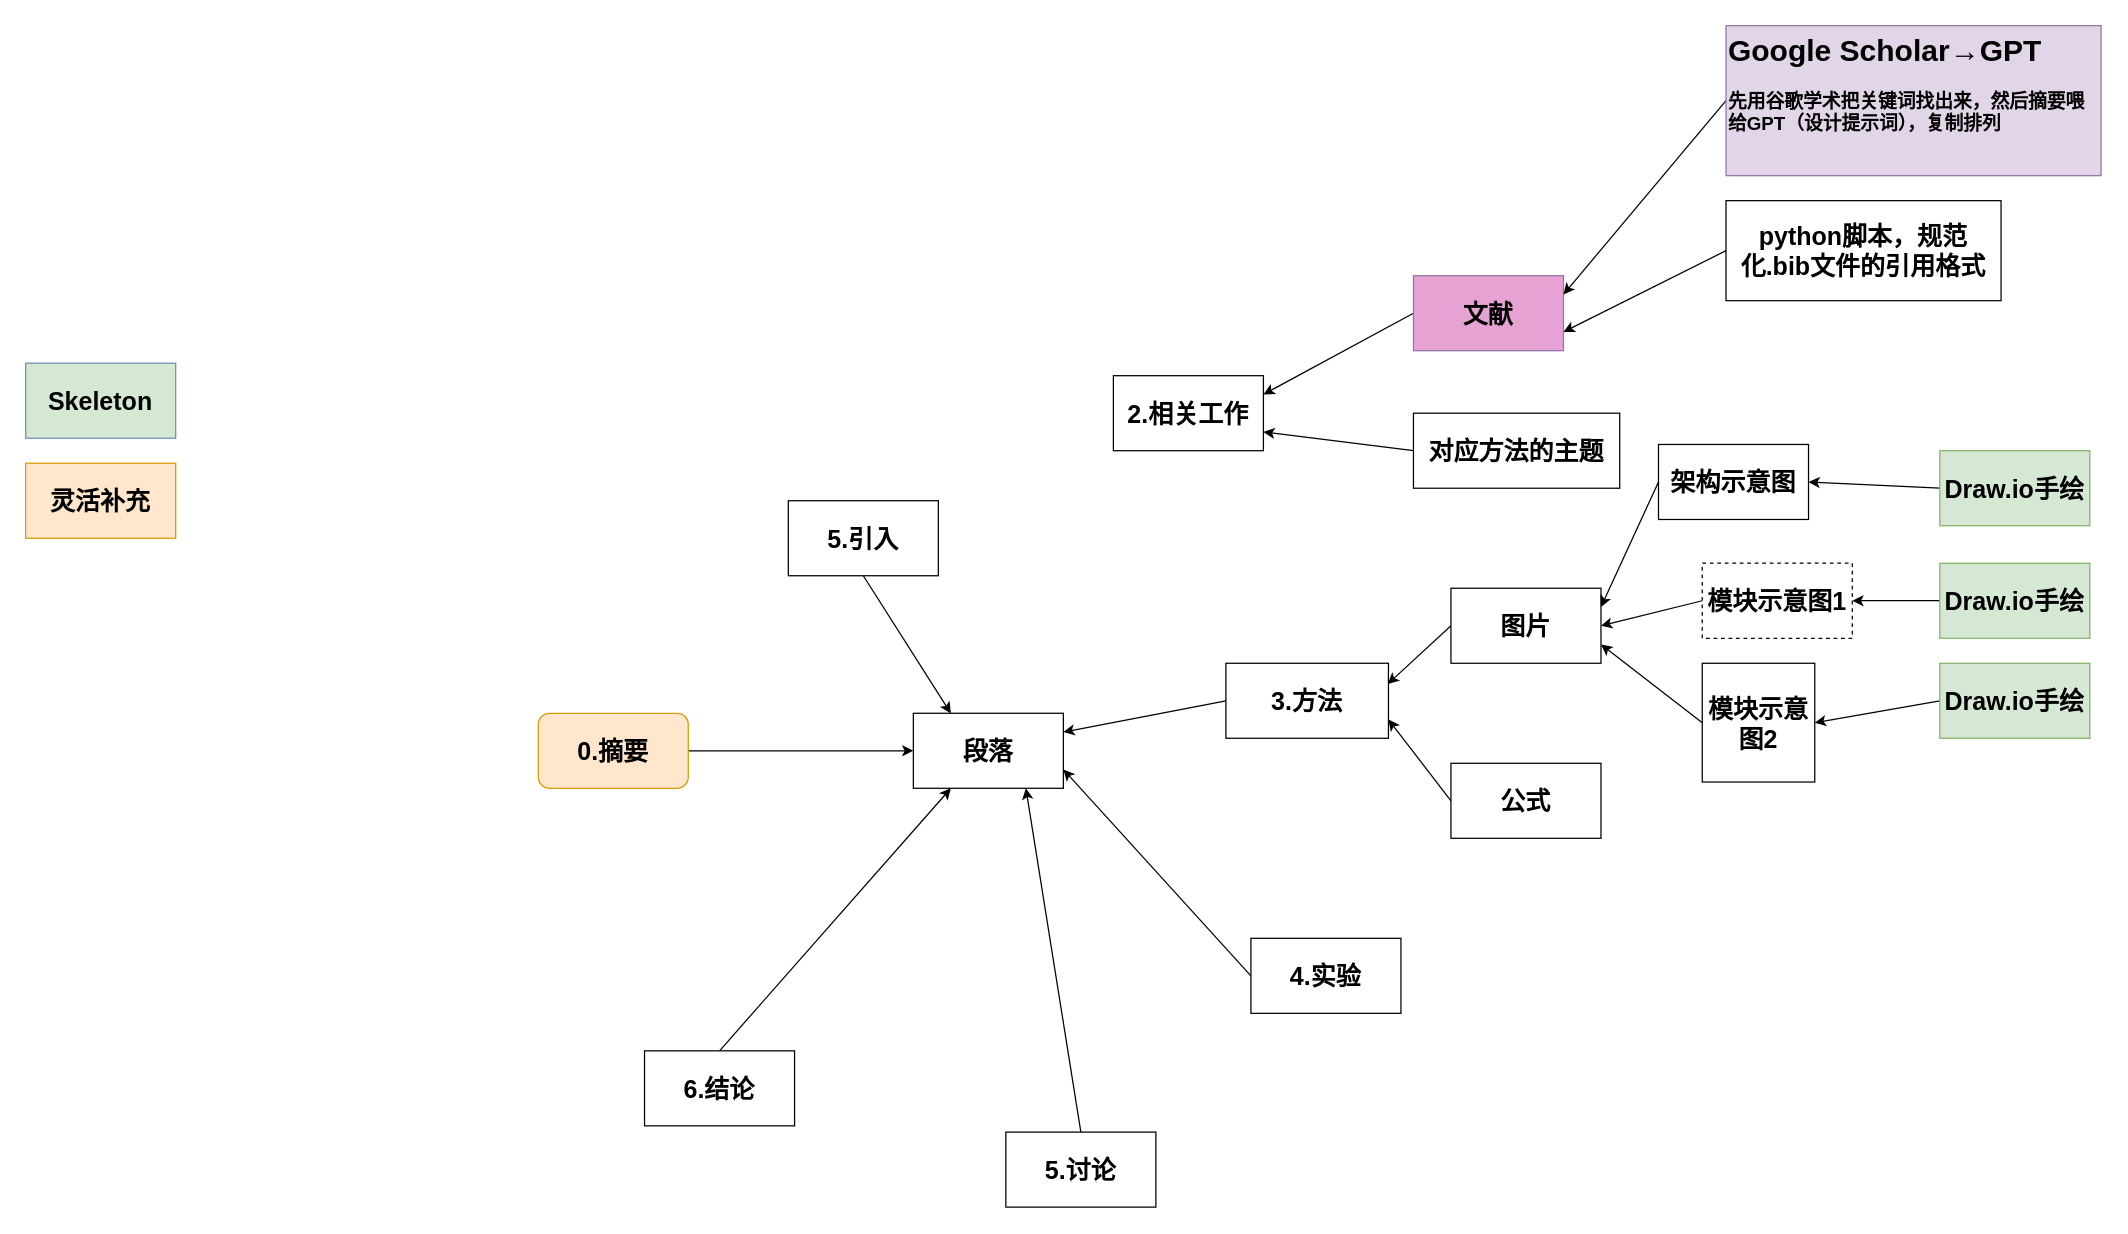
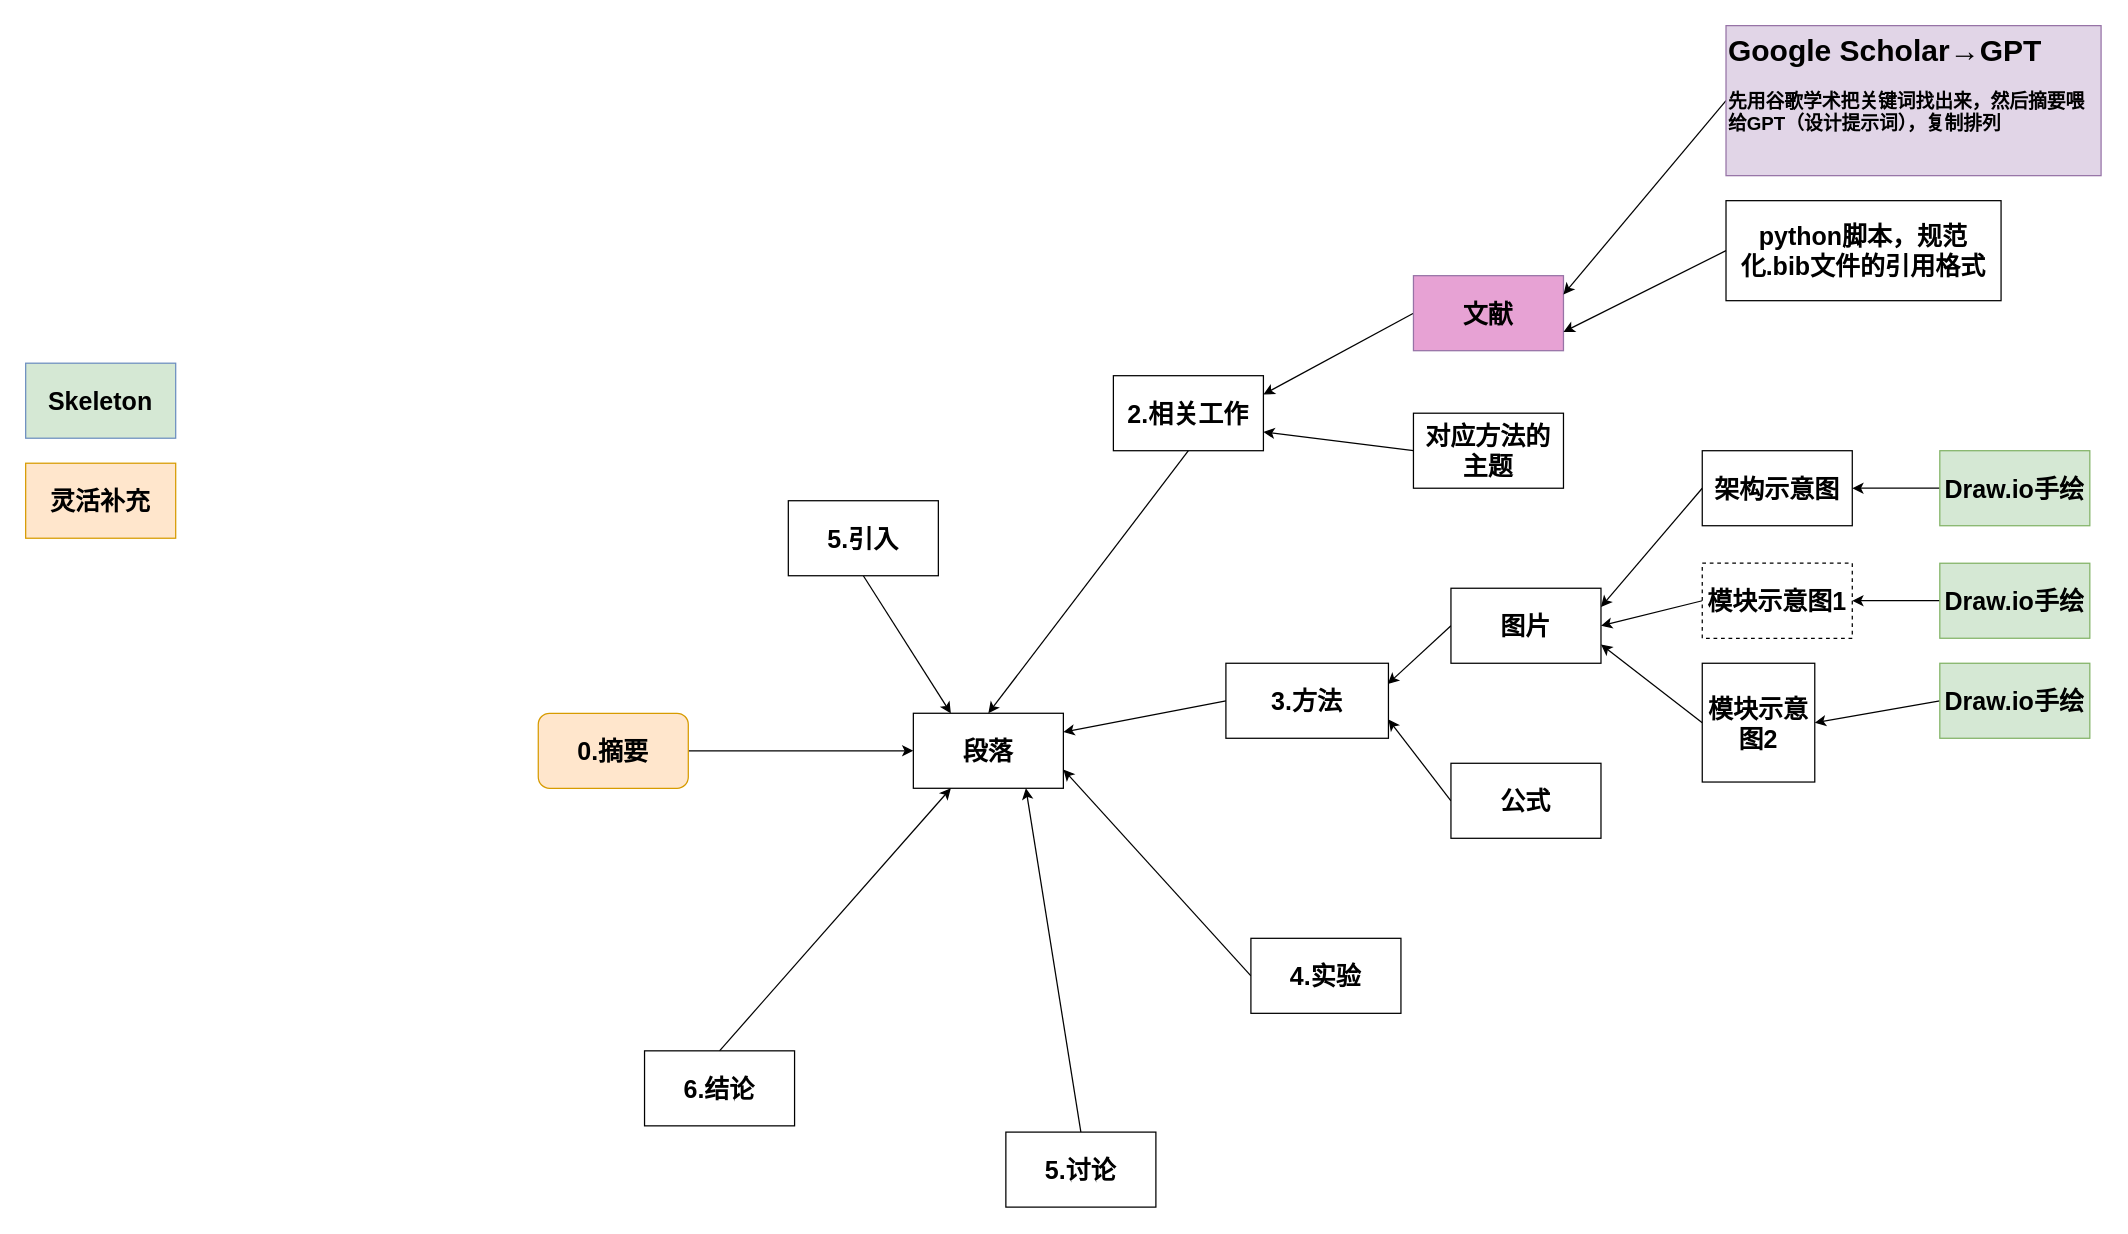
node "对应方法的主题": size 206x75 -> 150x75
node "架构示意图": moved (1733, 482) -> (1777, 488)
edge "2.相关工作" -> "段落": added
